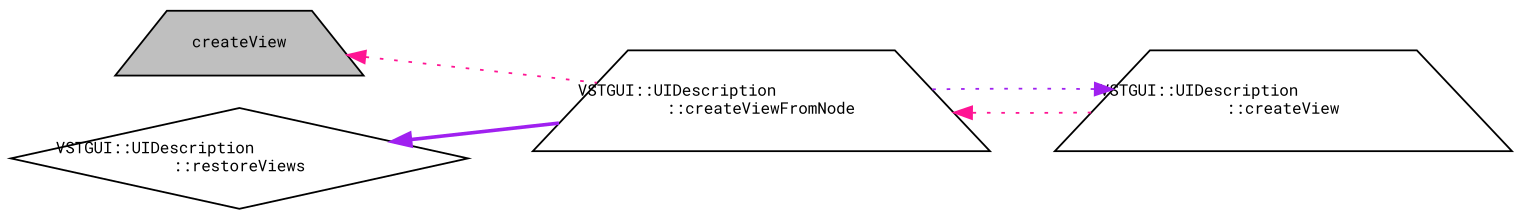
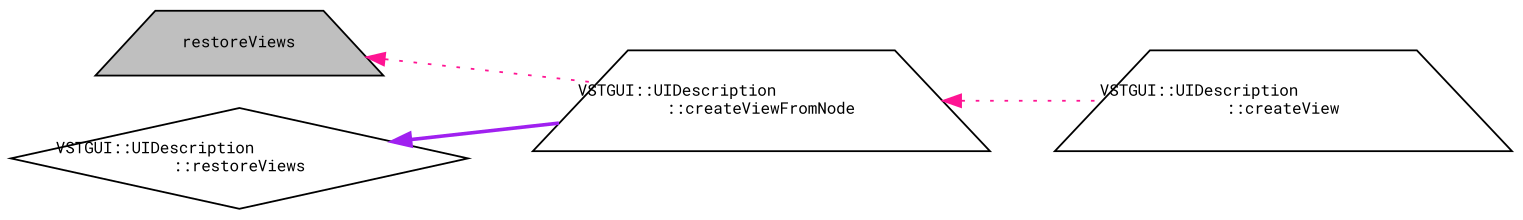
node "createView": label "createView" -> "restoreViews"
edge "VSTGUI::UIDescription ::createViewFromNode" -> "VSTGUI::UIDescription ::createView": removed
